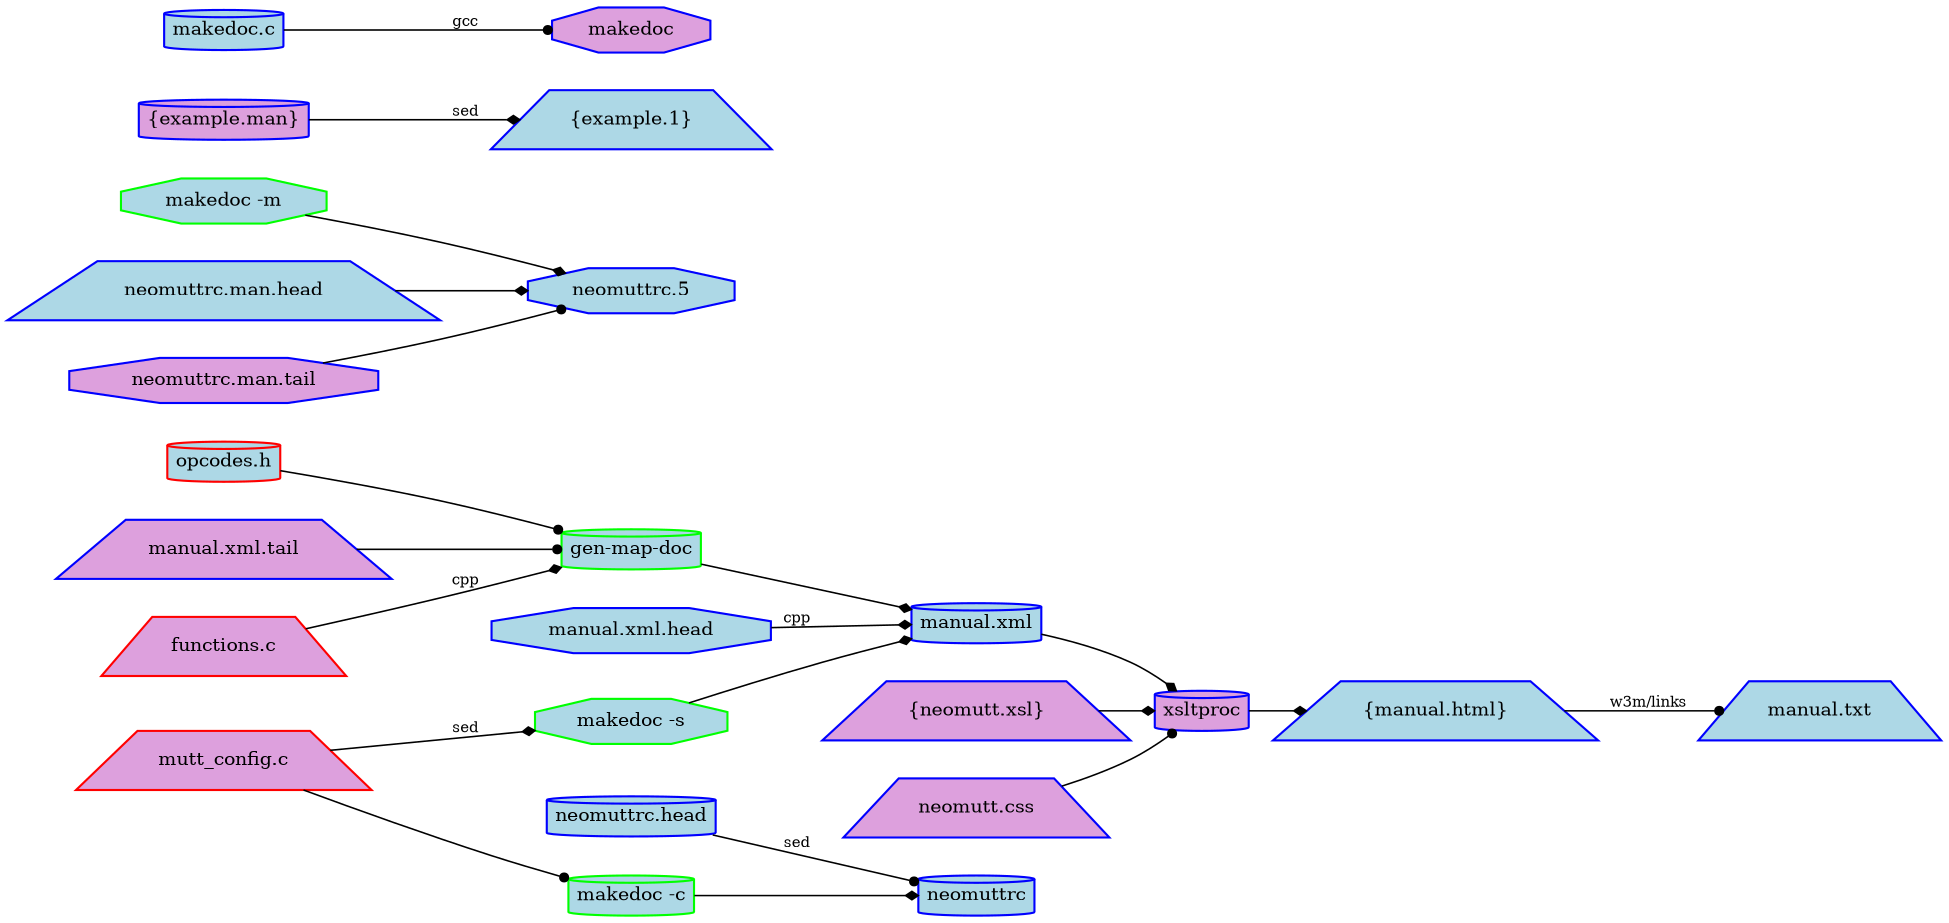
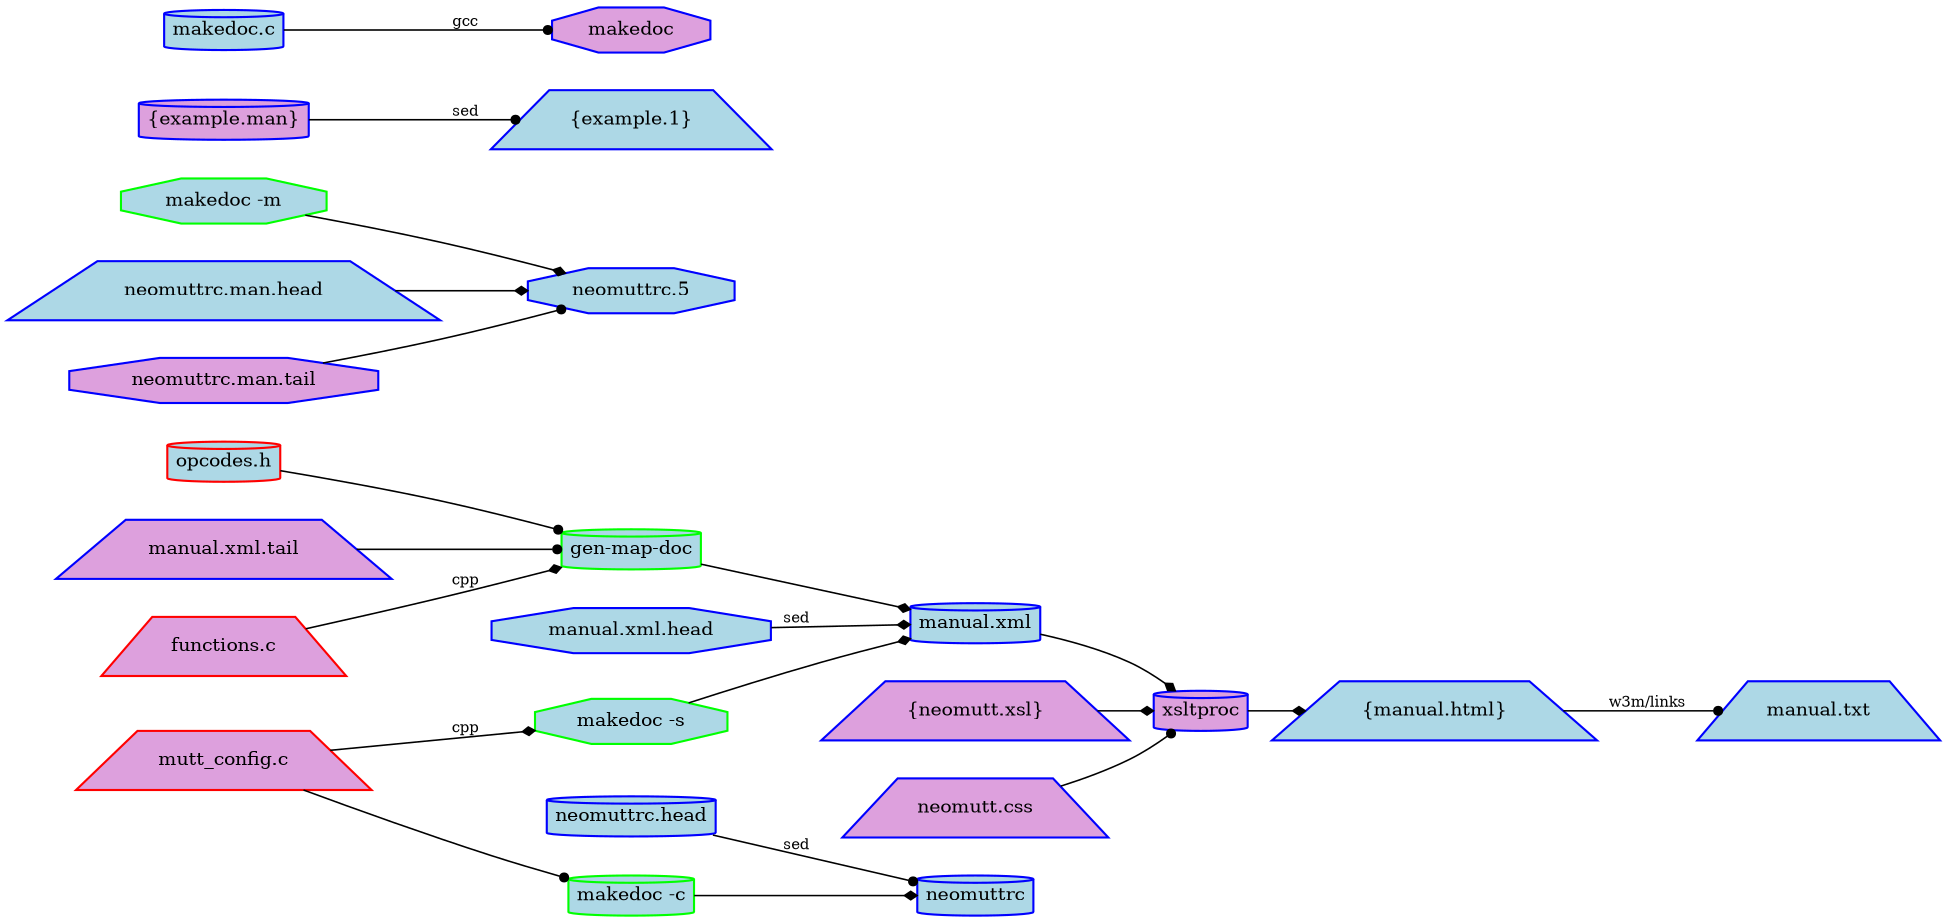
edge "{example.man}" -> "{example.1}": arrowhead diamond -> dot
edge "manual.xml.head" -> "manual.xml": label "cpp" -> "sed"
edge "mutt_config.c" -> "makedoc -s": label "sed" -> "cpp"
